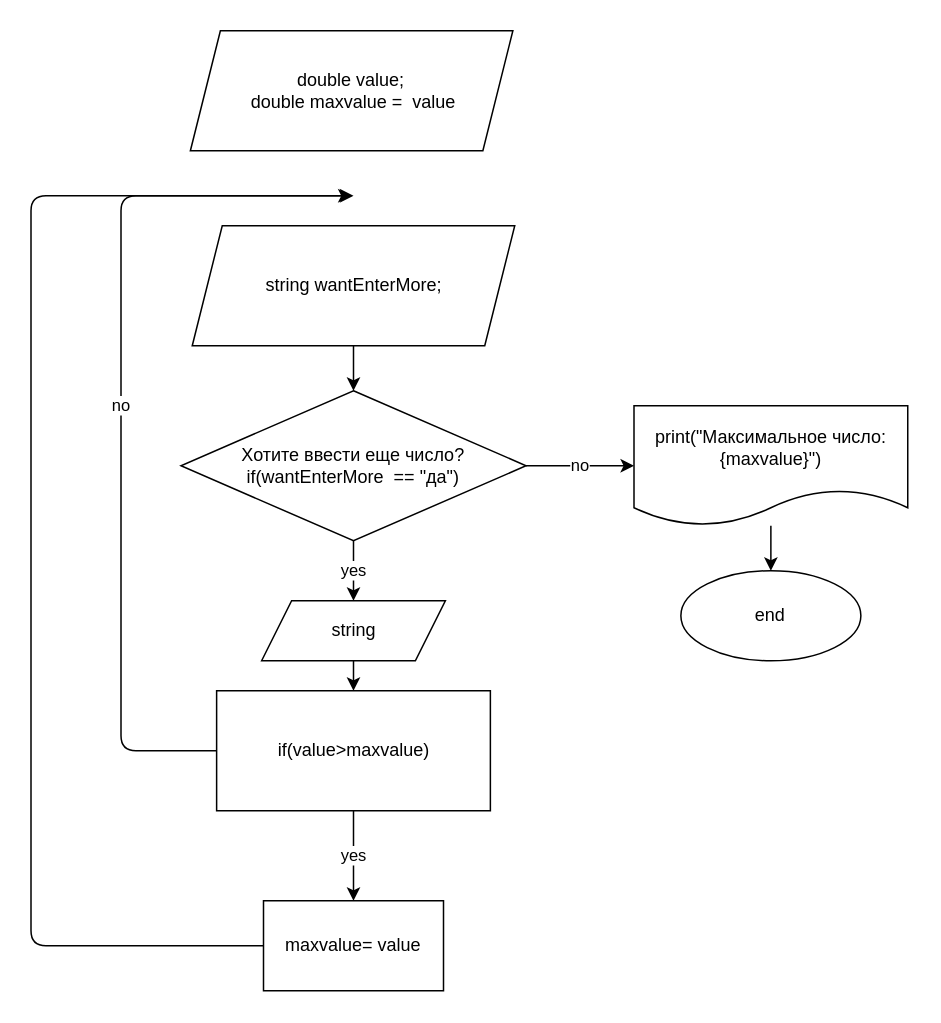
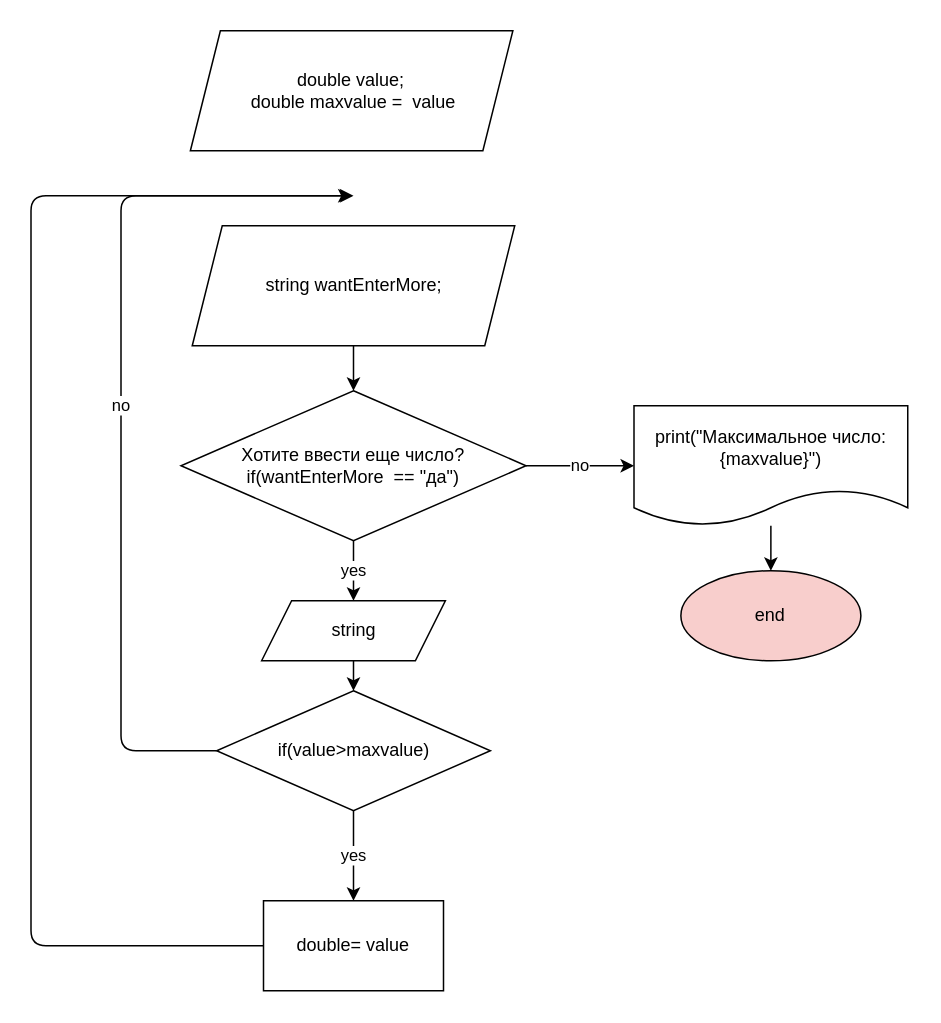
node "end": fillcolor #ffffff -> #f8cecc
node "if(value>maxvalue)": shape rectangle -> diamond
node "maxvalue= value": label "maxvalue= value" -> "double= value"
